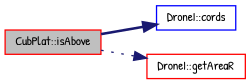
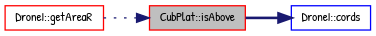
edge "CubPlat::isAbove" -> "DroneI::getAreaR": reversed
